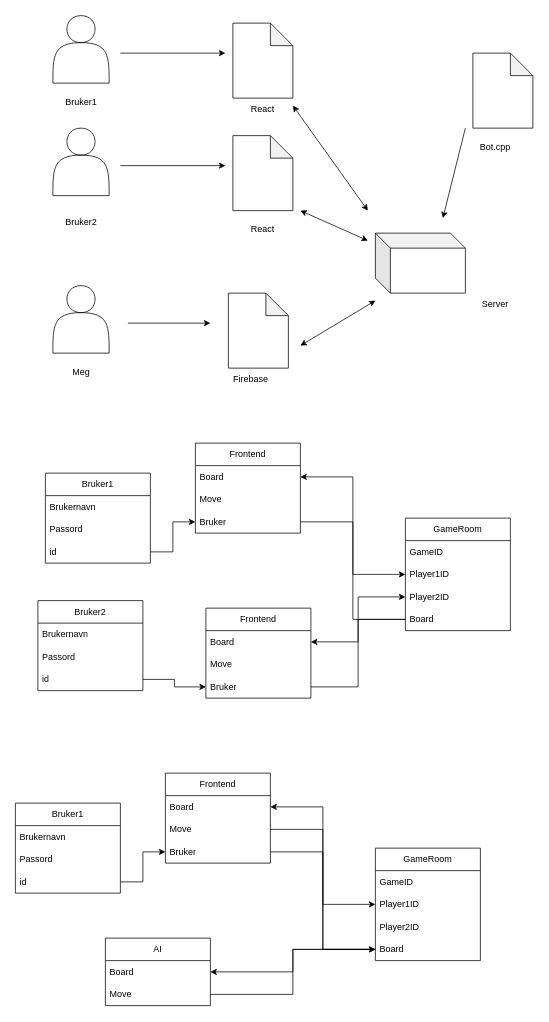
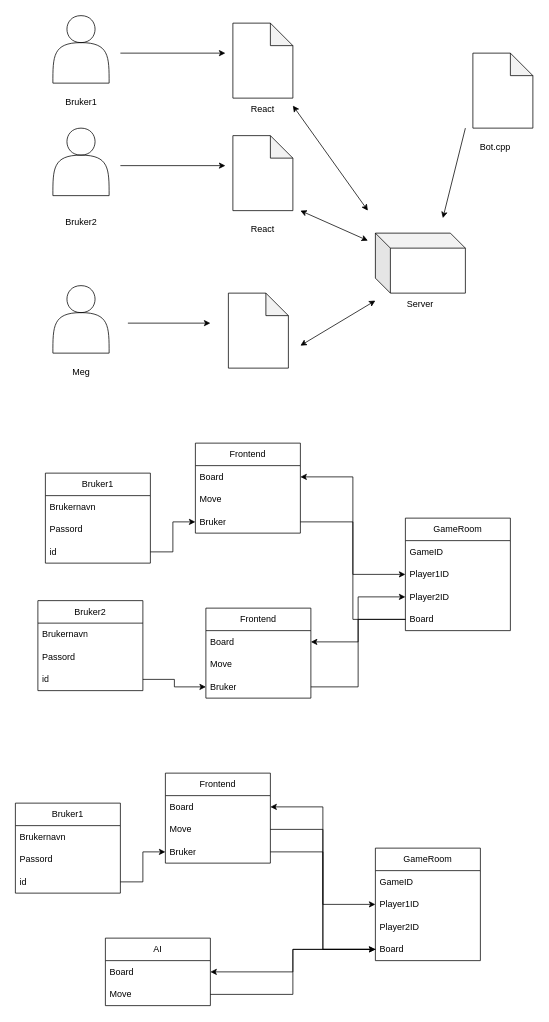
node "Server": moved (495, 304) -> (420, 304)
node "Firebase": removed
